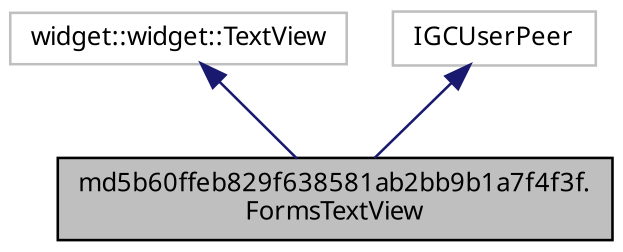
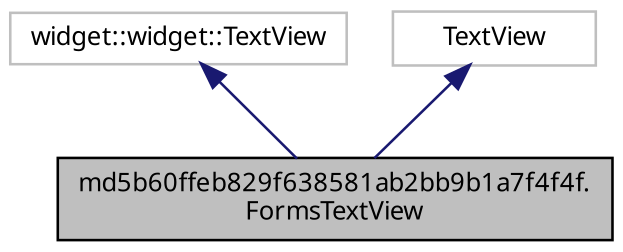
node "IGCUserPeer": label "IGCUserPeer" -> "TextView"
node "md5b60ffeb829f638581ab2bb9b1a7f4f3f. FormsTextView": label "md5b60ffeb829f638581ab2bb9b1a7f4f3f. FormsTextView" -> "md5b60ffeb829f638581ab2bb9b1a7f4f4f. FormsTextView"
